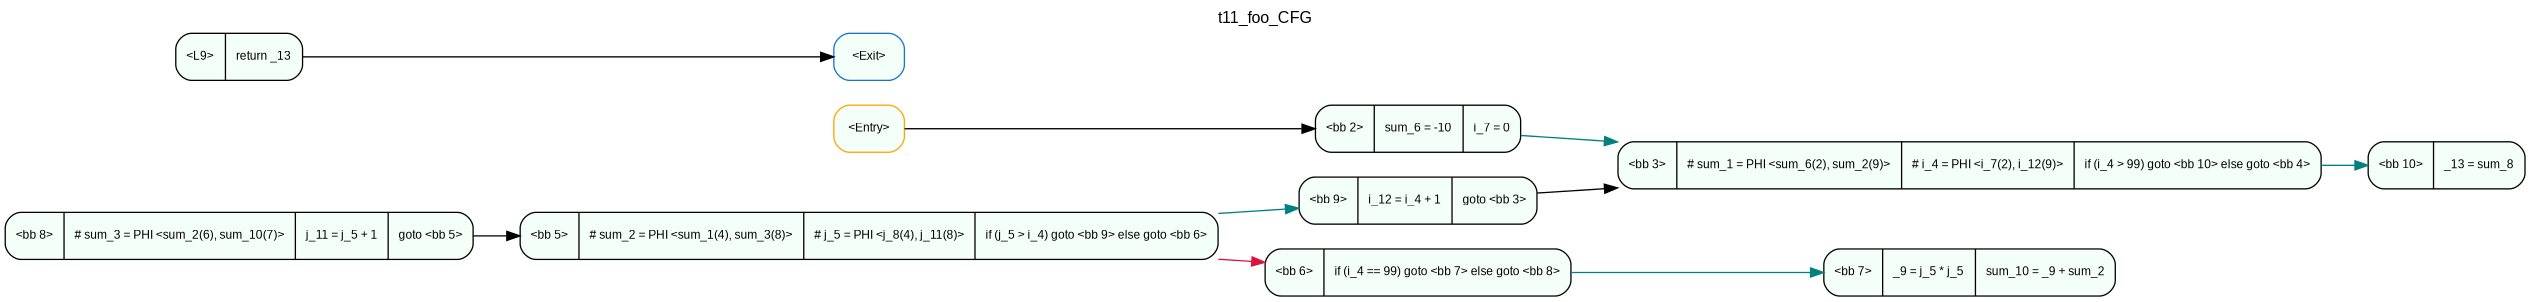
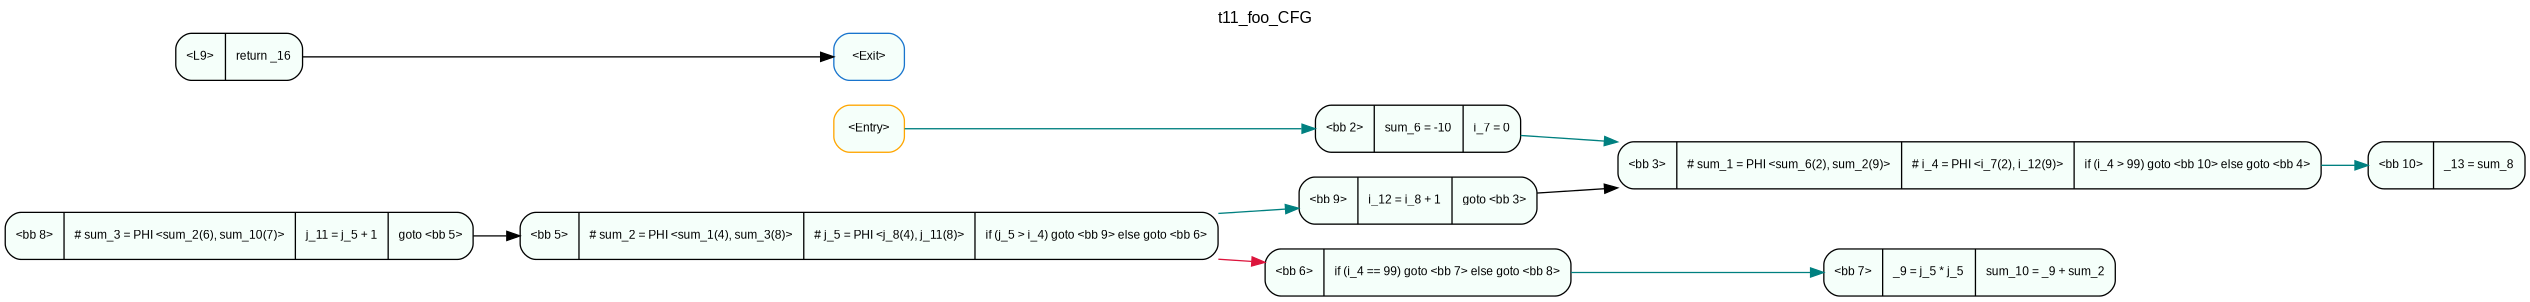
node "<L9>": text "return _13" -> "return _16"
edge "<Entry>" -> "<bb 2>": color black -> teal
node "<bb 9>": text "i_12 = i_4 + 1" -> "i_12 = i_8 + 1"
